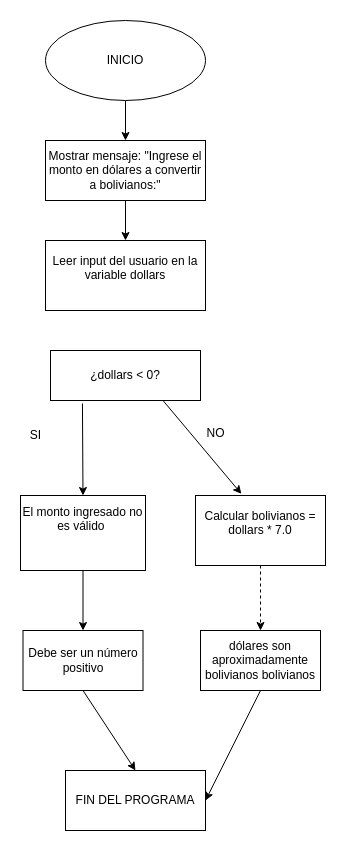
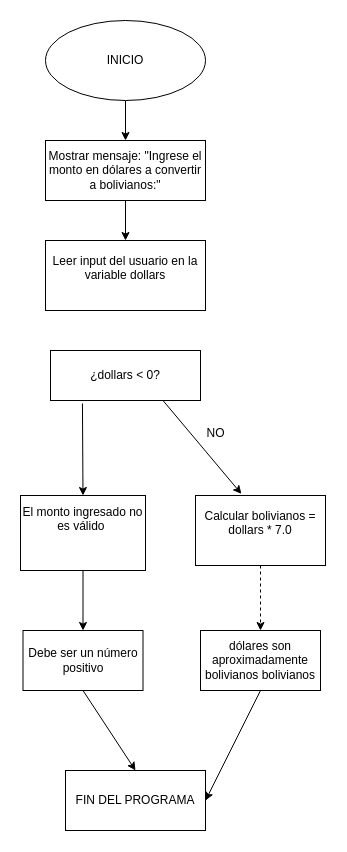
node "SI": removed
